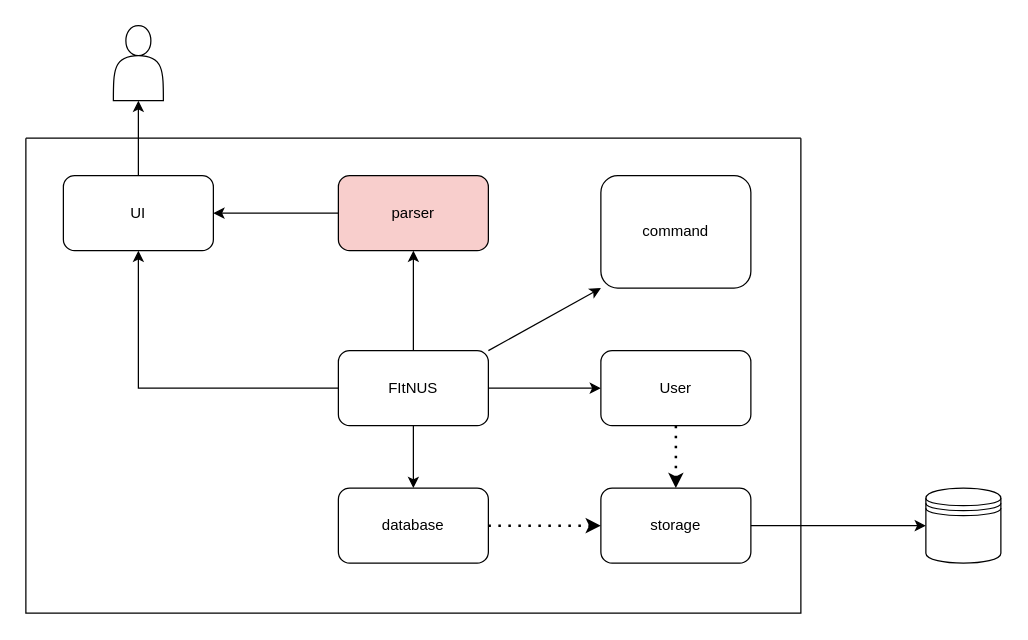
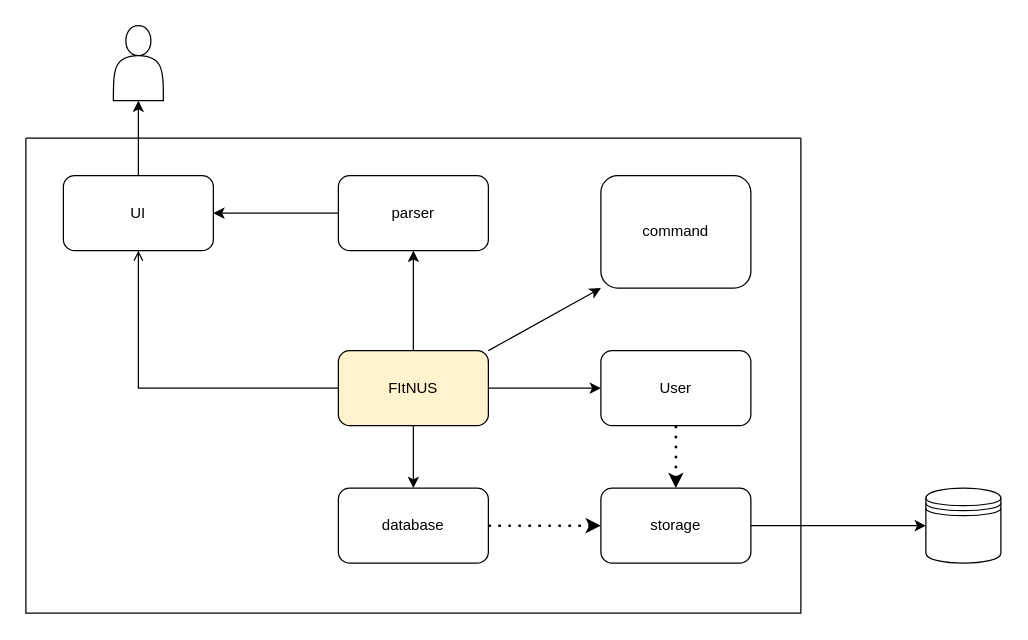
node "parser": fillcolor #f8cecc -> #ffffff
edge "FItNUS" -> "UI": arrowhead classic -> open
node "FItNUS": fillcolor #ffffff -> #fff2cc
